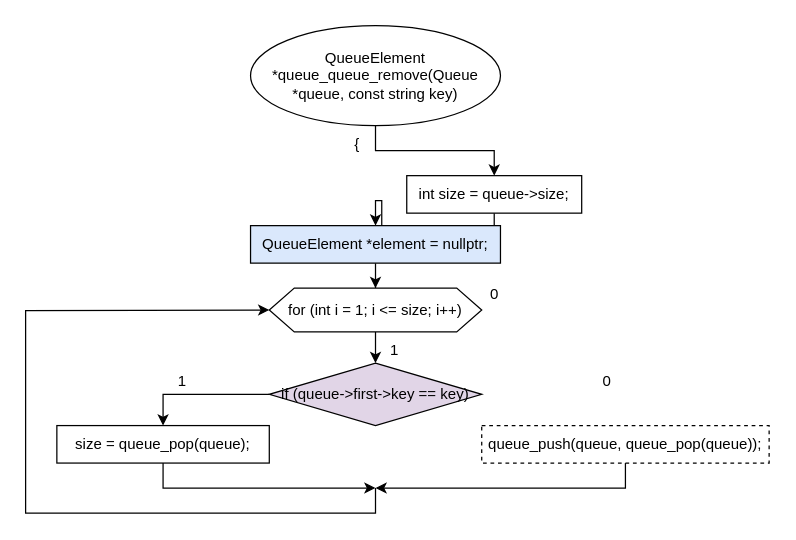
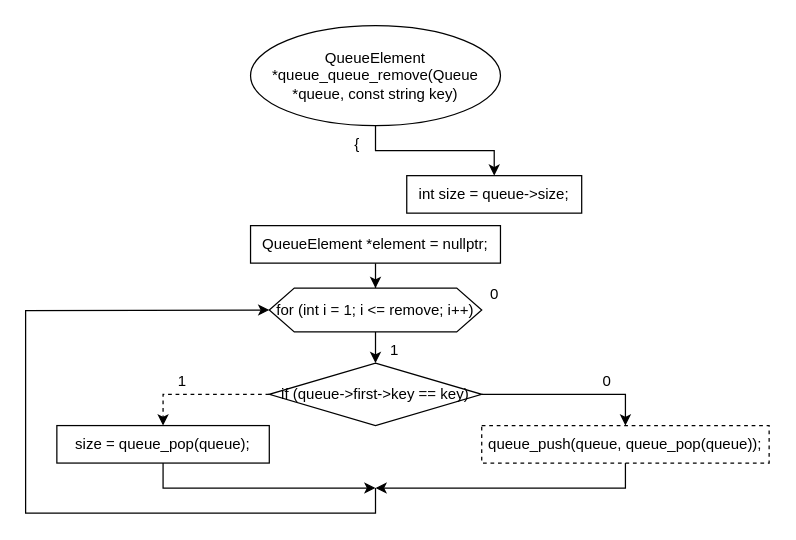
edge "int size = queue->size;" -> "QueueElement *element = nullptr;": removed
node "QueueElement *element = nullptr;": fillcolor #dae8fc -> #ffffff
node "for (int i = 1; i <= size; i++)": label "for (int i = 1; i <= size; i++)" -> "for (int i = 1; i <= remove; i++)"
edge "if (queue->first->key == key)" -> "size = queue_pop(queue);": style solid -> dashed
node "if (queue->first->key == key)": fillcolor #e1d5e7 -> #ffffff
edge "if (queue->first->key == key)" -> "queue_push(queue, queue_pop(queue));": added
